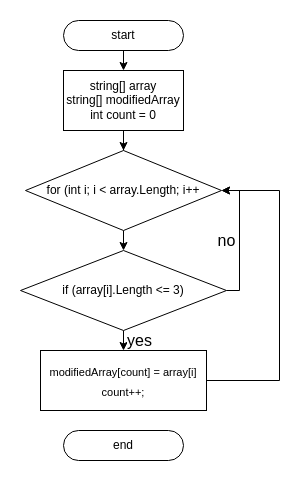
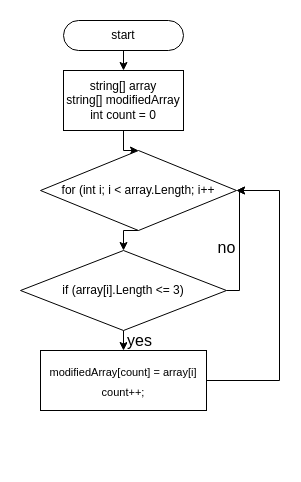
node "for (int i; i < array.Length; i++": moved (124, 191) -> (139, 191)
node "end": removed
